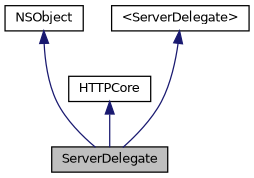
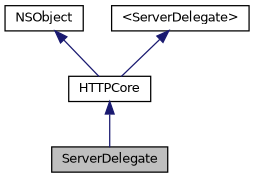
edge "ServerDelegate" -> "<ServerDelegate>": now "HTTPCore" -> "<ServerDelegate>"
edge "ServerDelegate" -> "NSObject": now "HTTPCore" -> "NSObject"
